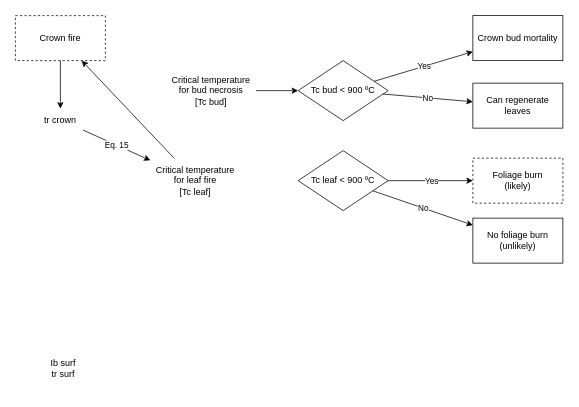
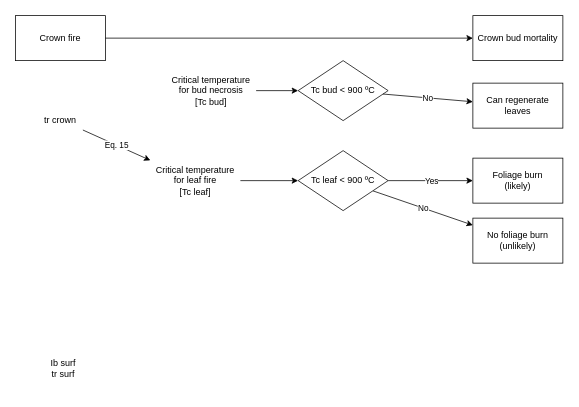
node "Crown fire": style dashed -> solid
edge "Tc bud < 900 ºC" -> "Crown bud mortality": removed, label "Yes"
edge "Crown fire" -> "tr crown": now "Crown fire" -> "Crown bud mortality"
edge "Critical temperature for leaf fire [Tc leaf]" -> "Crown fire": now "Critical temperature for leaf fire [Tc leaf]" -> "Tc leaf < 900 ºC"
node "Foliage burn (likely)": style dashed -> solid
